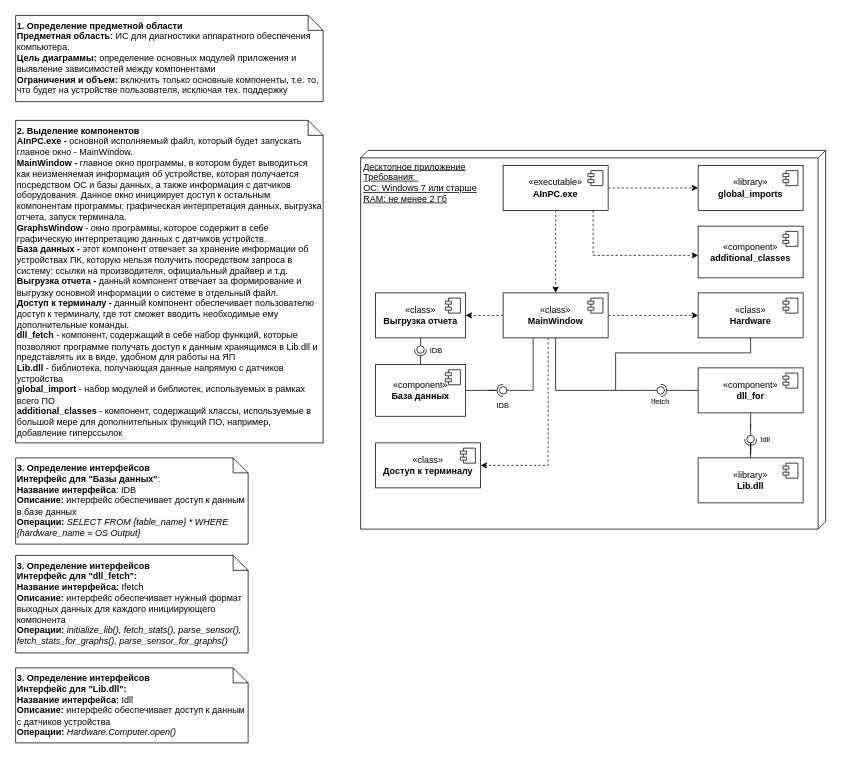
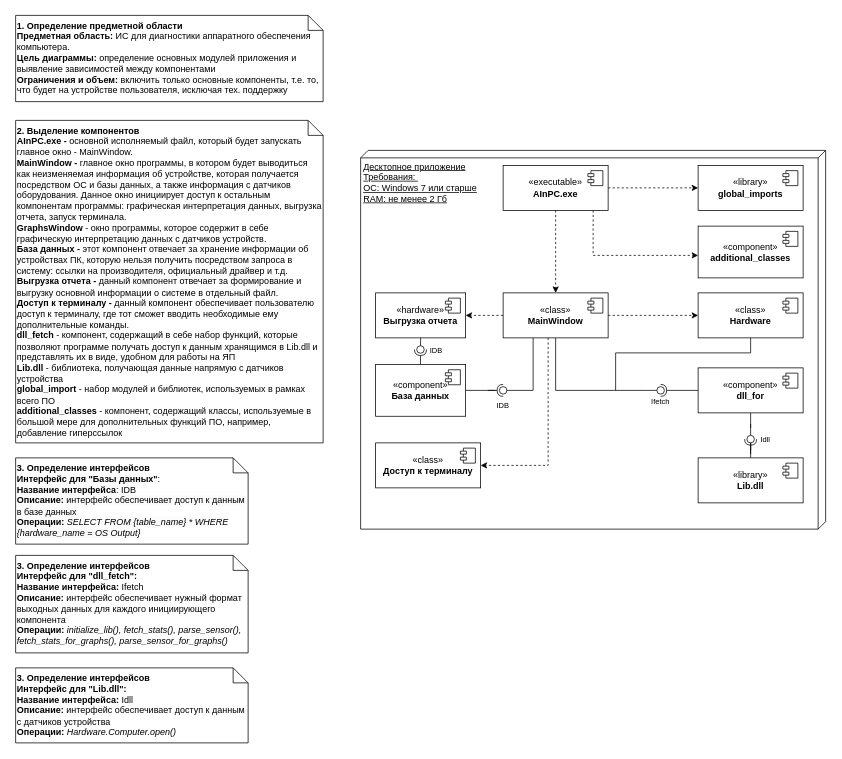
node "«class» Выгрузка отчета": label "«class» Выгрузка отчета" -> "«hardware» Выгрузка отчета"
